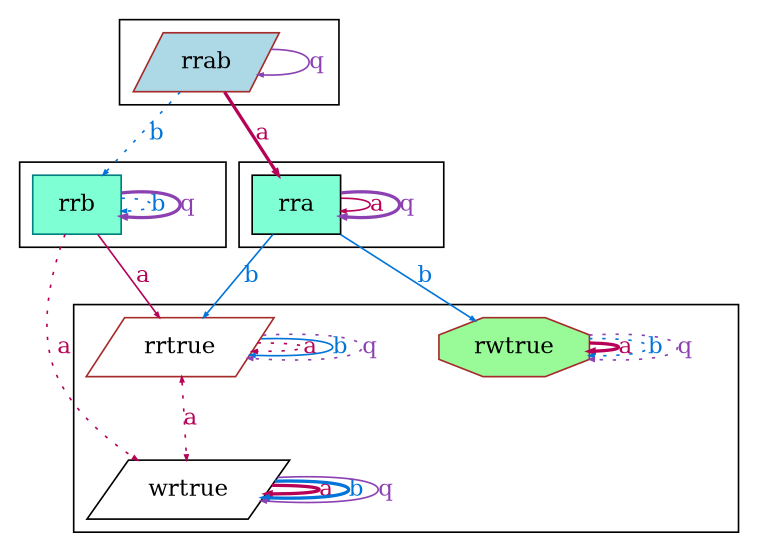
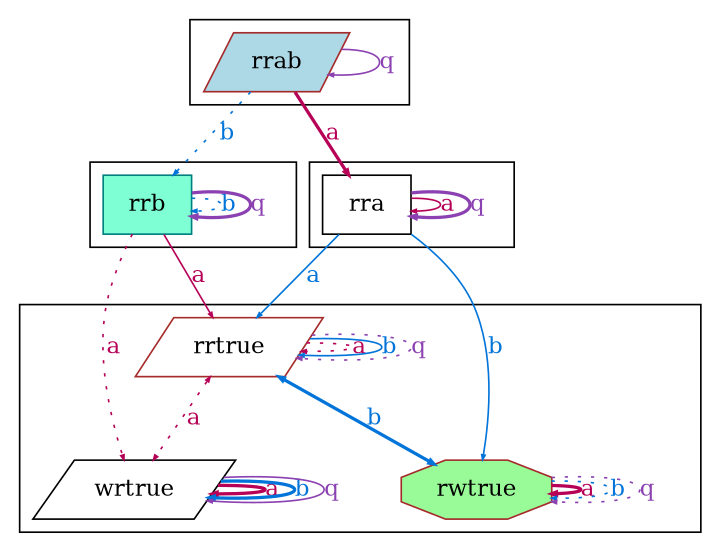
node "rra": fillcolor aquamarine -> white
edge "rra" -> "rrtrue": label "b" -> "a"
edge "rrtrue" -- "rwtrue": added, label "b"
